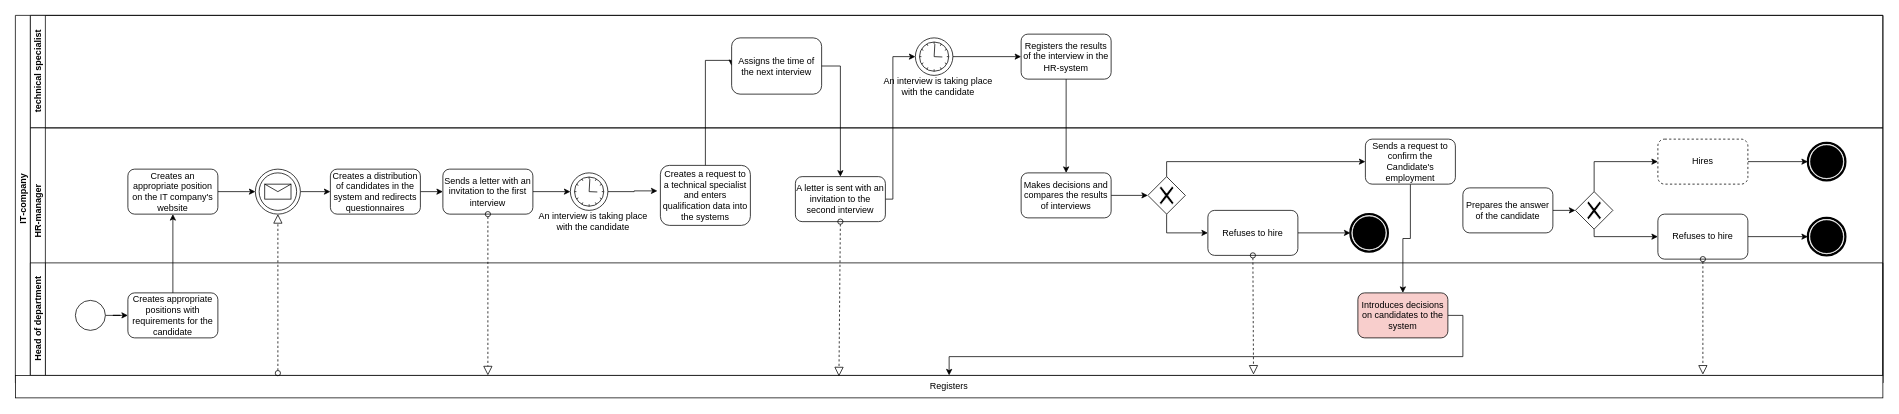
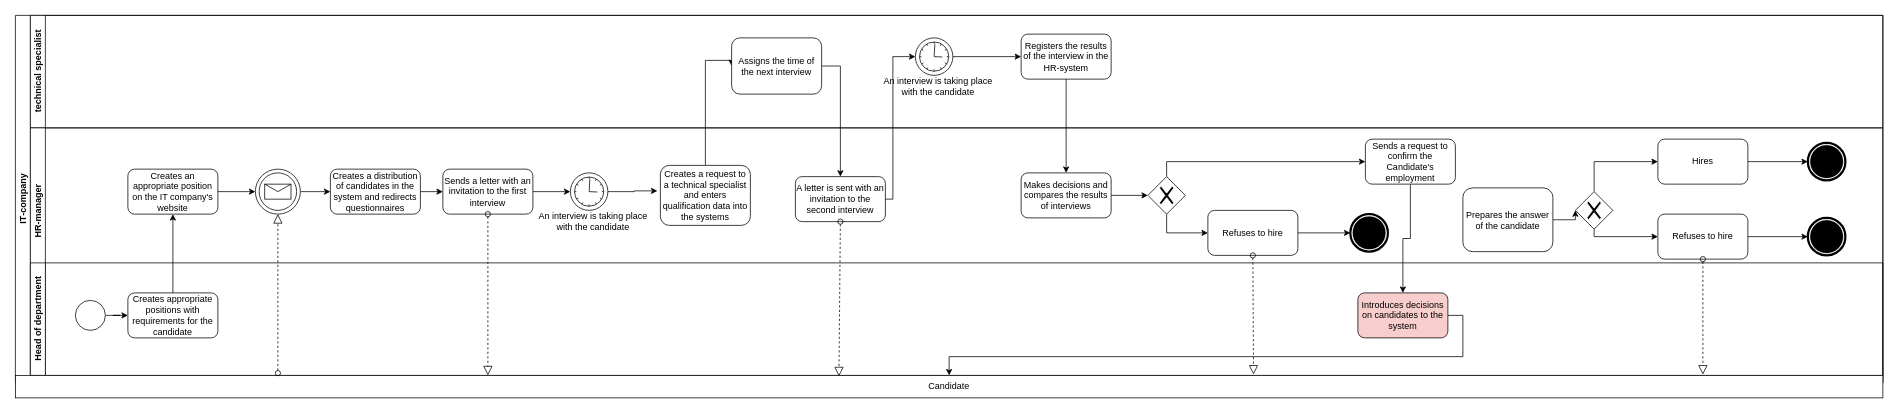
node "Hires": style dashed -> solid
node "Prepares the answer of the candidate": size 90x45 -> 90x64
node "Registers": label "Registers" -> "Candidate"
